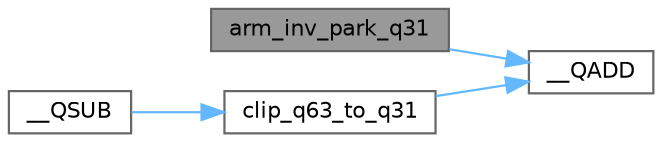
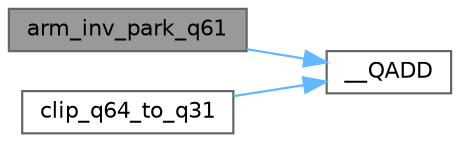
node "arm_inv_park_q31": label "arm_inv_park_q31" -> "arm_inv_park_q61"
node "__QSUB": removed
node "clip_q63_to_q31": label "clip_q63_to_q31" -> "clip_q64_to_q31"
